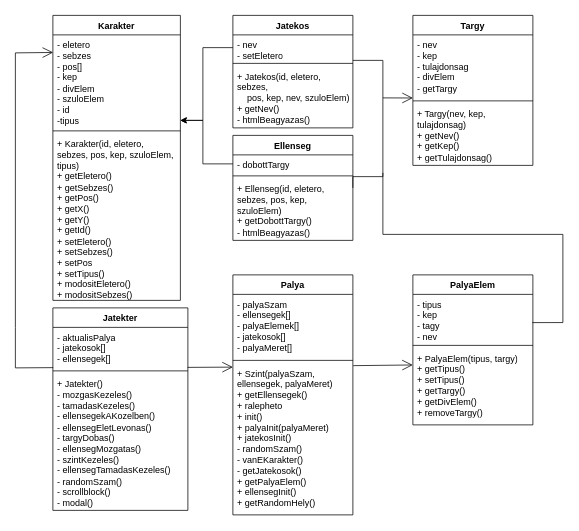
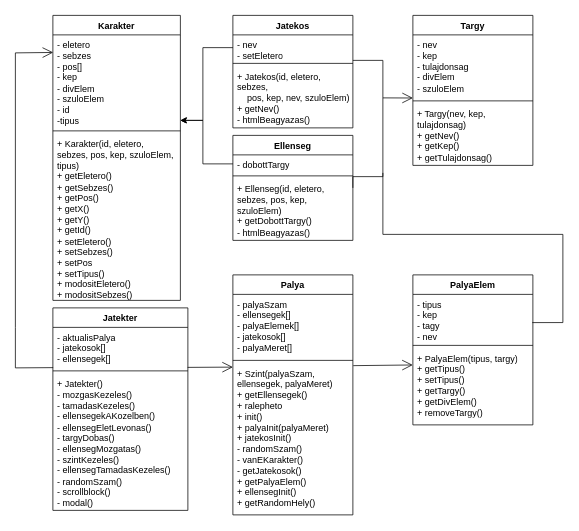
node "- nev - kep - tulajdonsag - divElem - getTargy": label "- nev - kep - tulajdonsag - divElem - getTargy" -> "- nev - kep - tulajdonsag - divElem - szuloElem"
